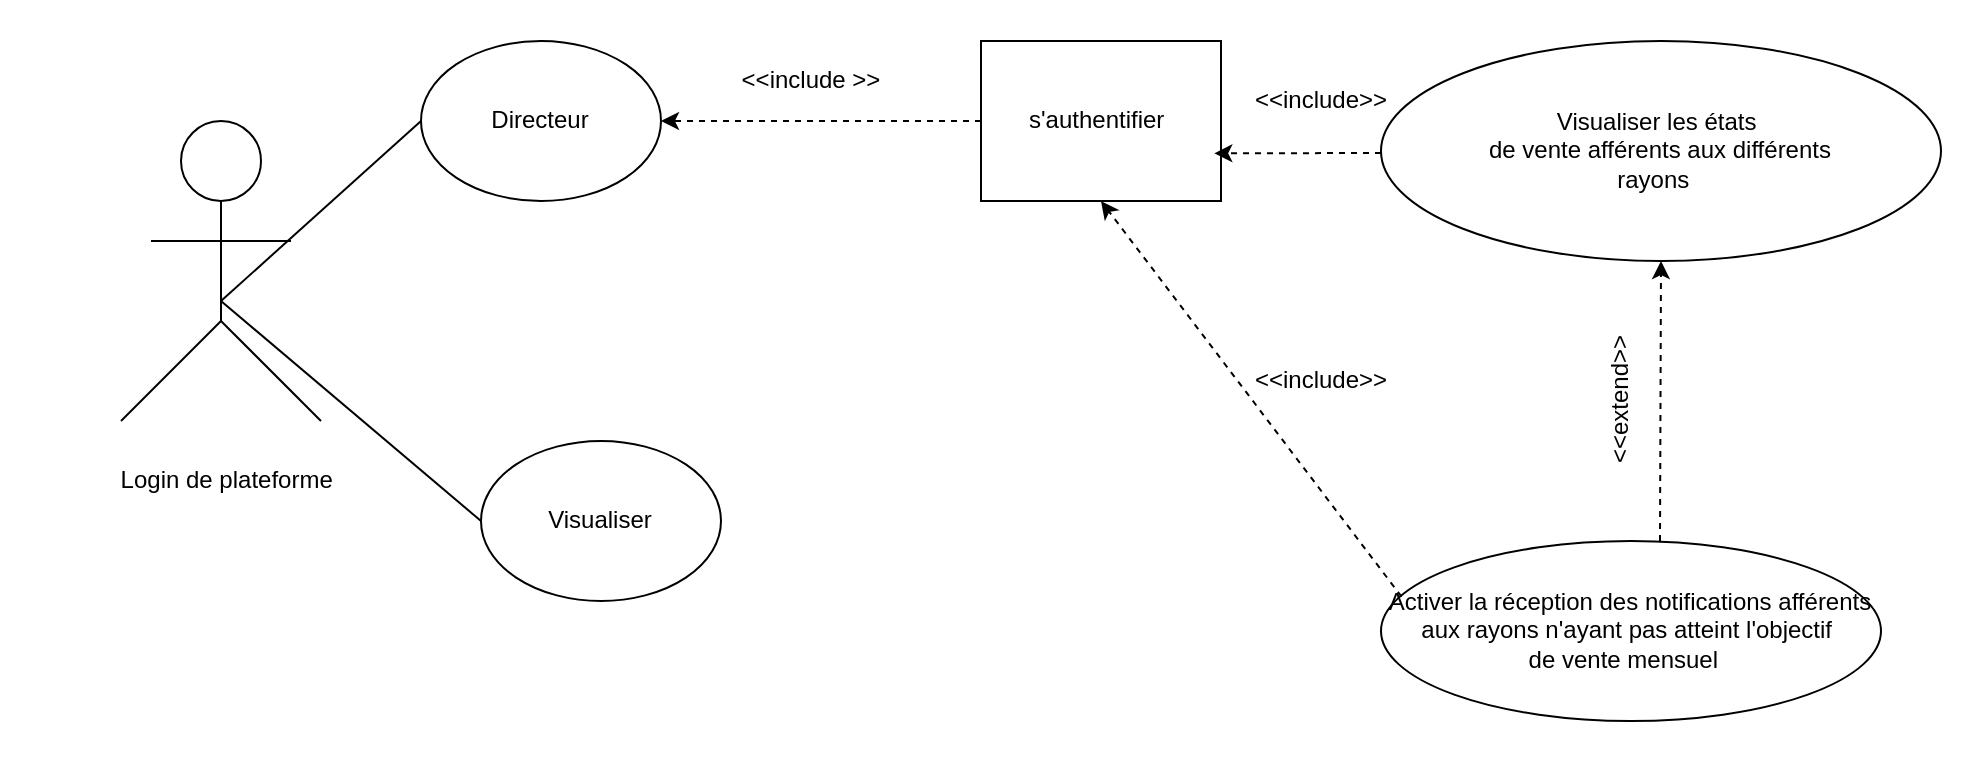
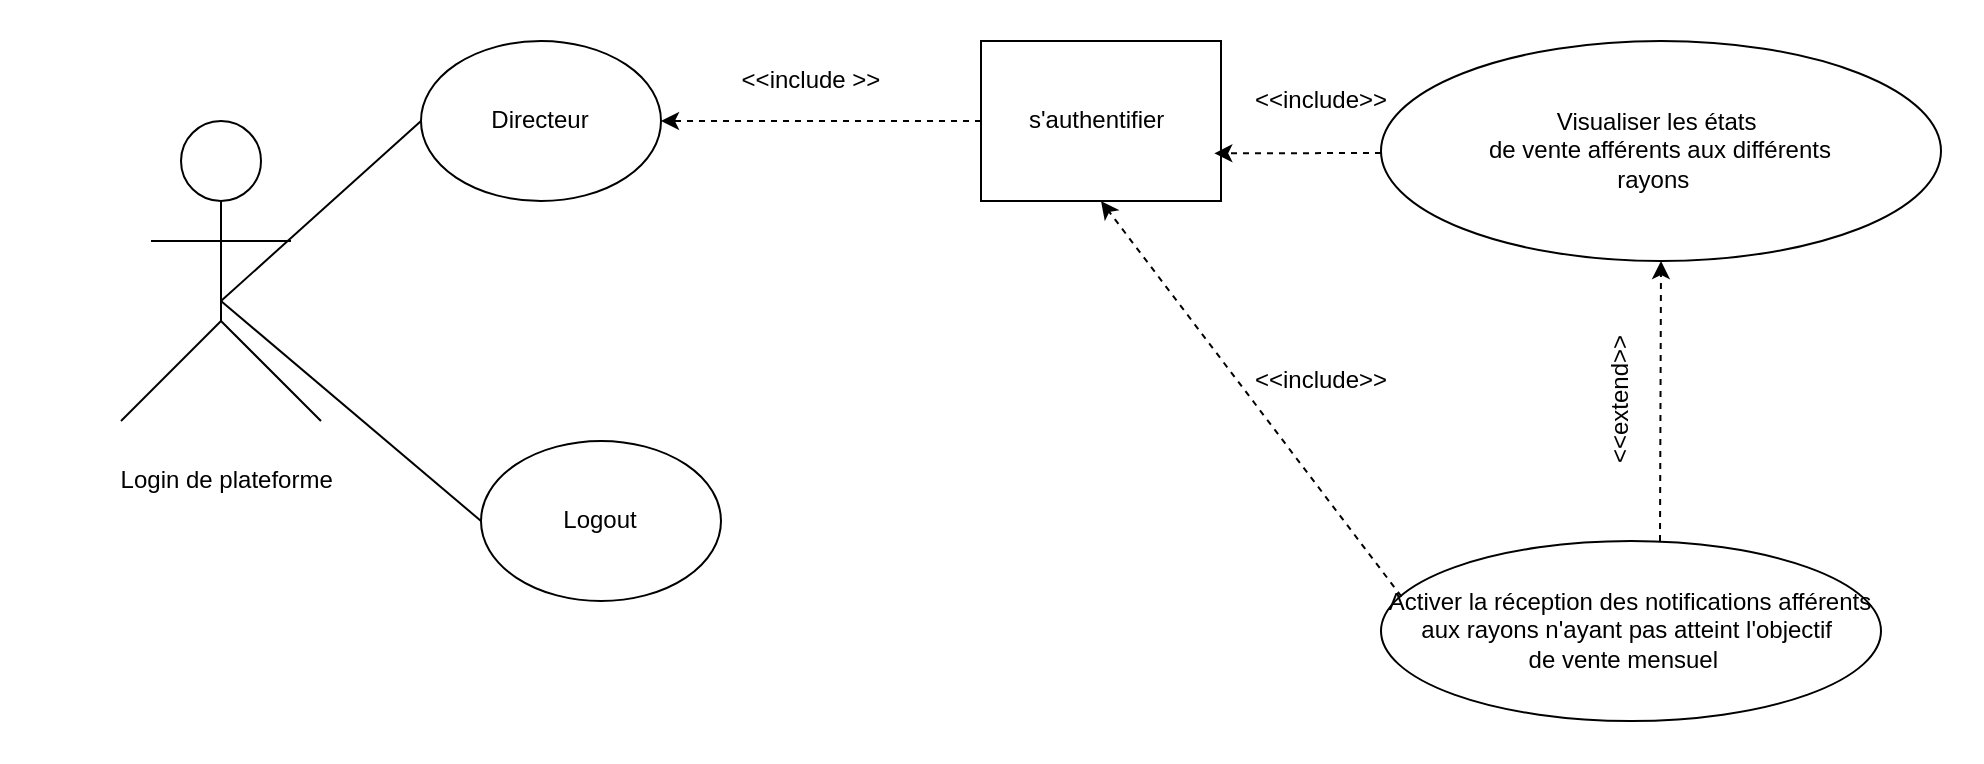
node "Visualiser": label "Visualiser" -> "Logout"
